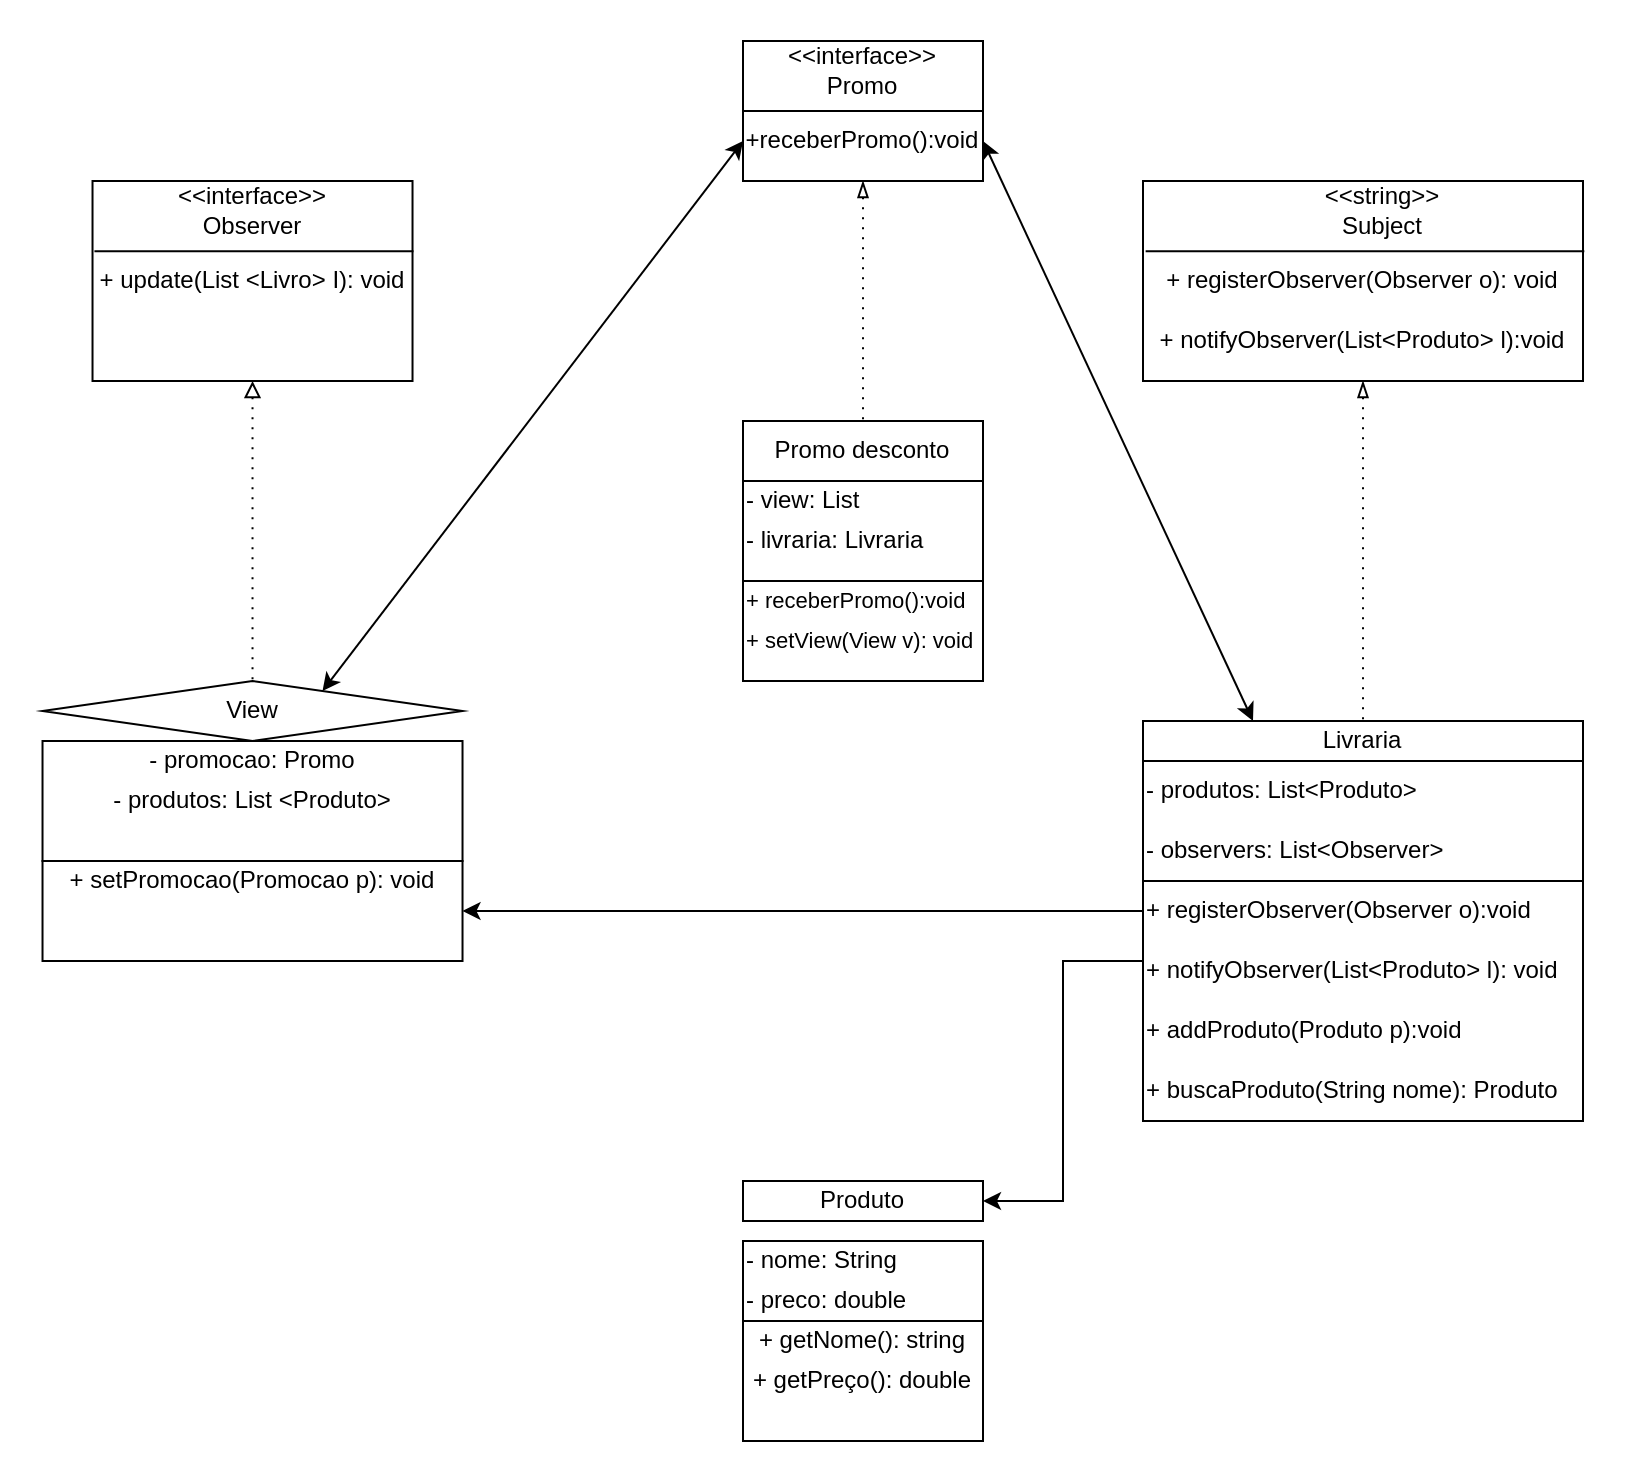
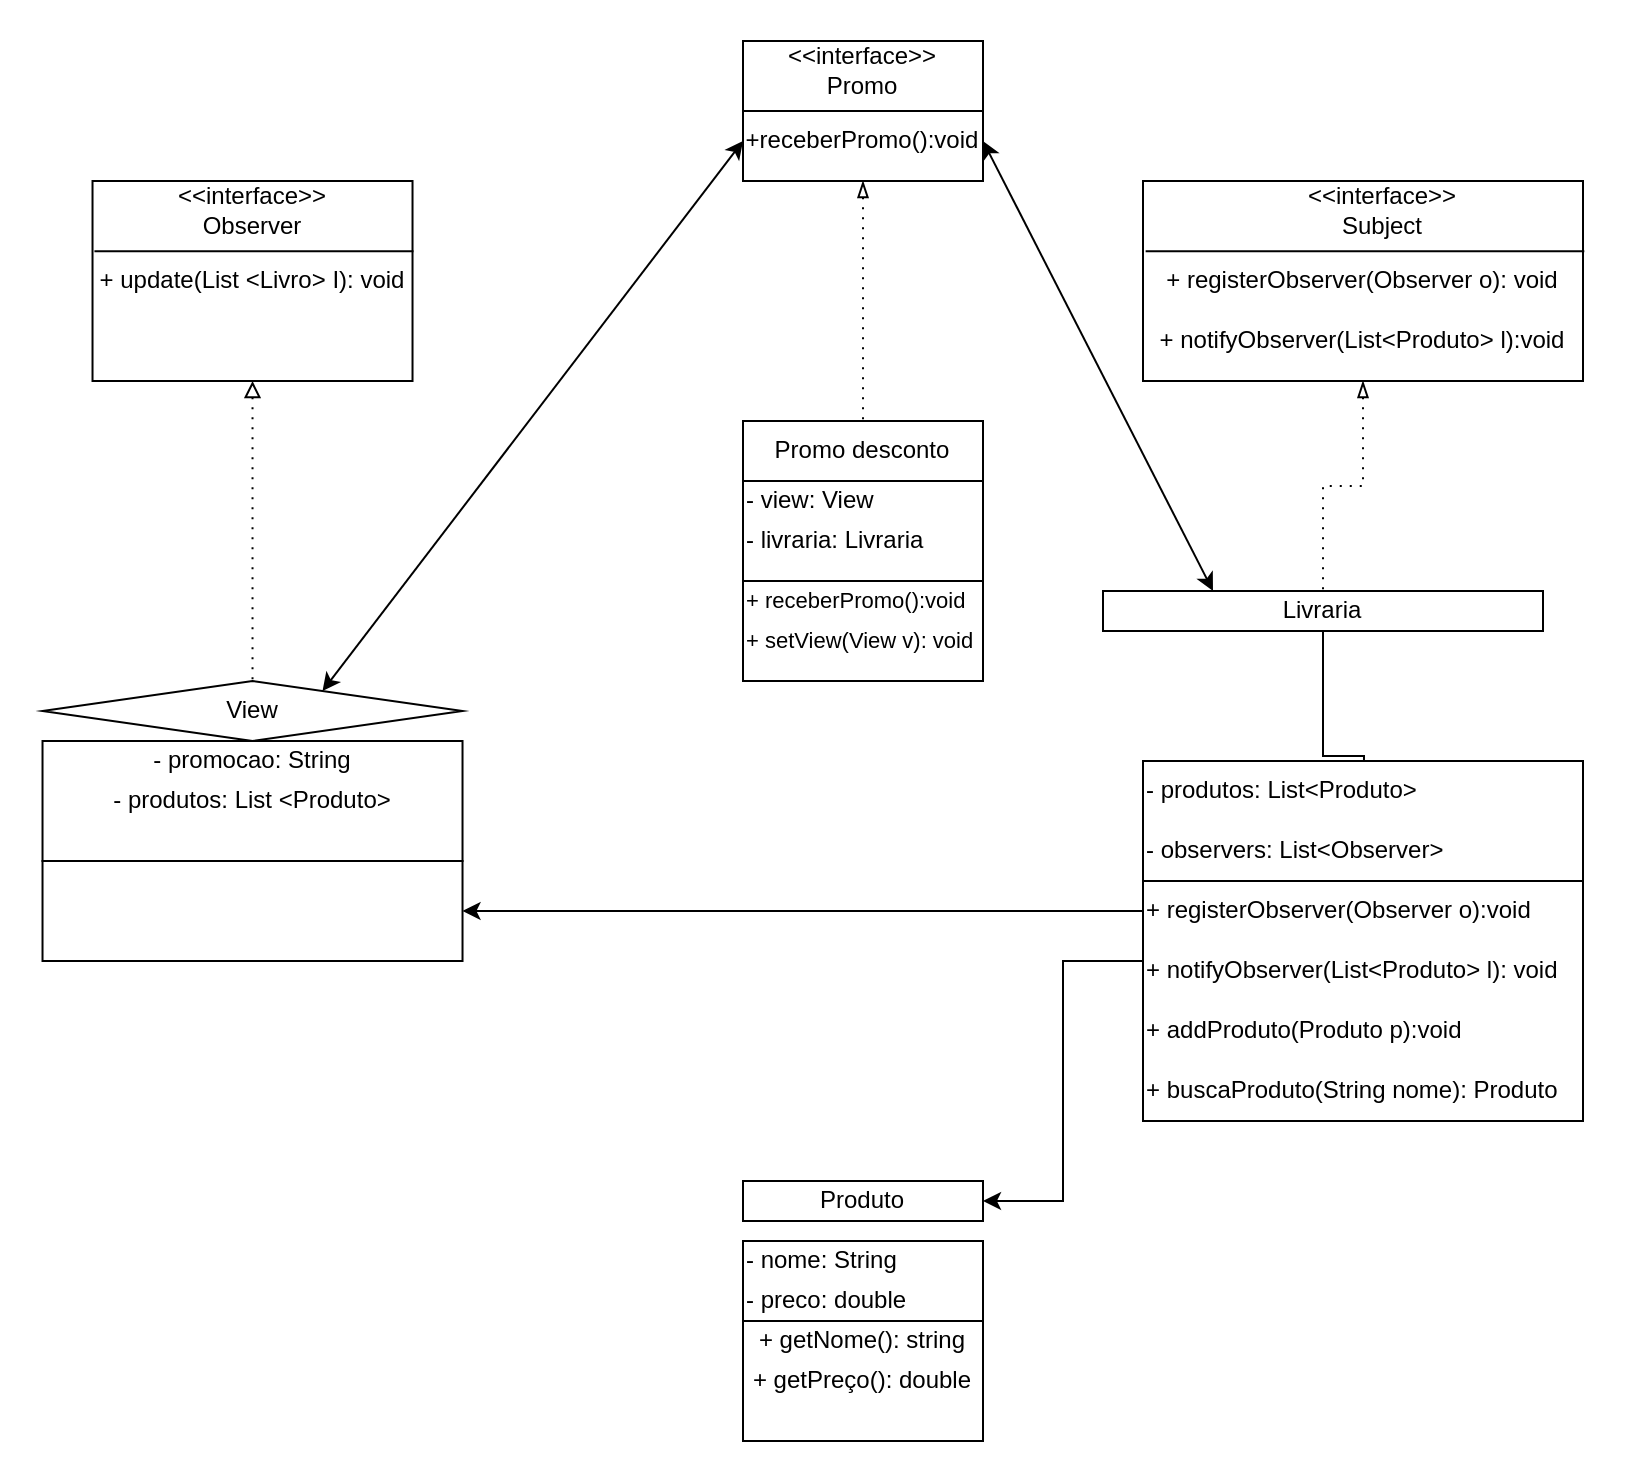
node "<<string>> Subject": label "<<string>> Subject" -> "<<interface>> Subject"
node "- view: List": label "- view: List" -> "- view: View"
node "Livraria": moved (1363, 741) -> (1323, 611)
node "- promocao: Promo": label "- promocao: Promo" -> "- promocao: String"
node "+ setPromocao(Promocao p): void": removed
